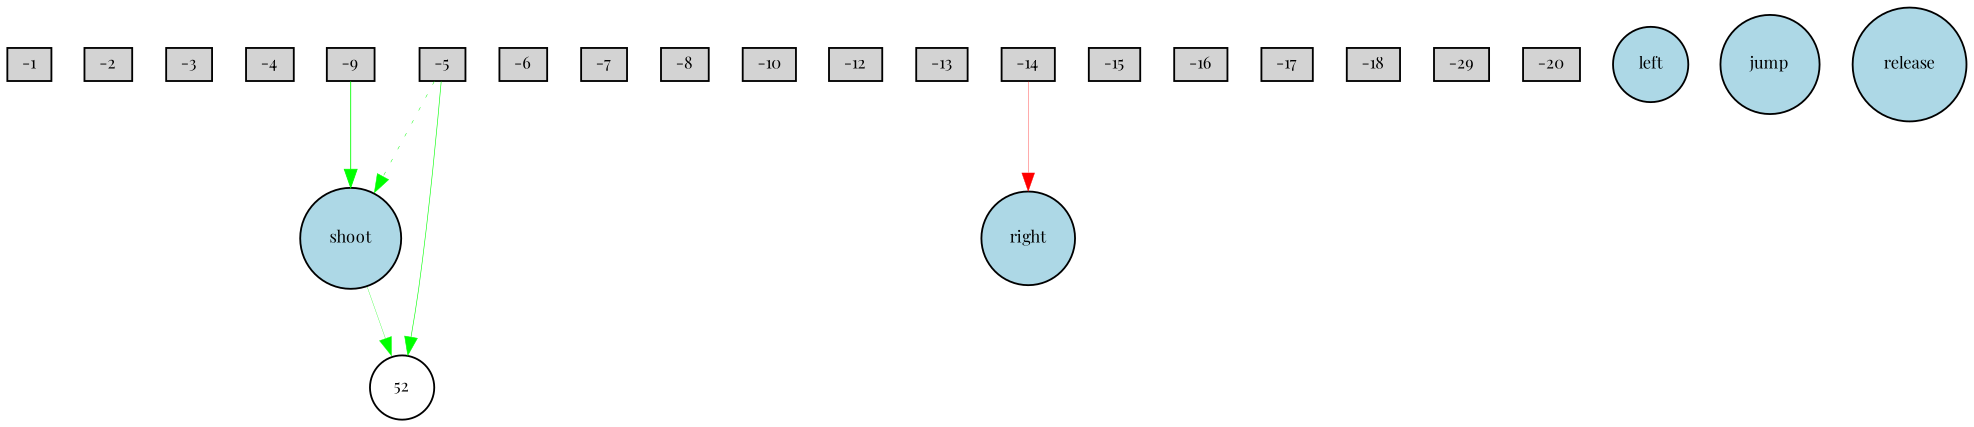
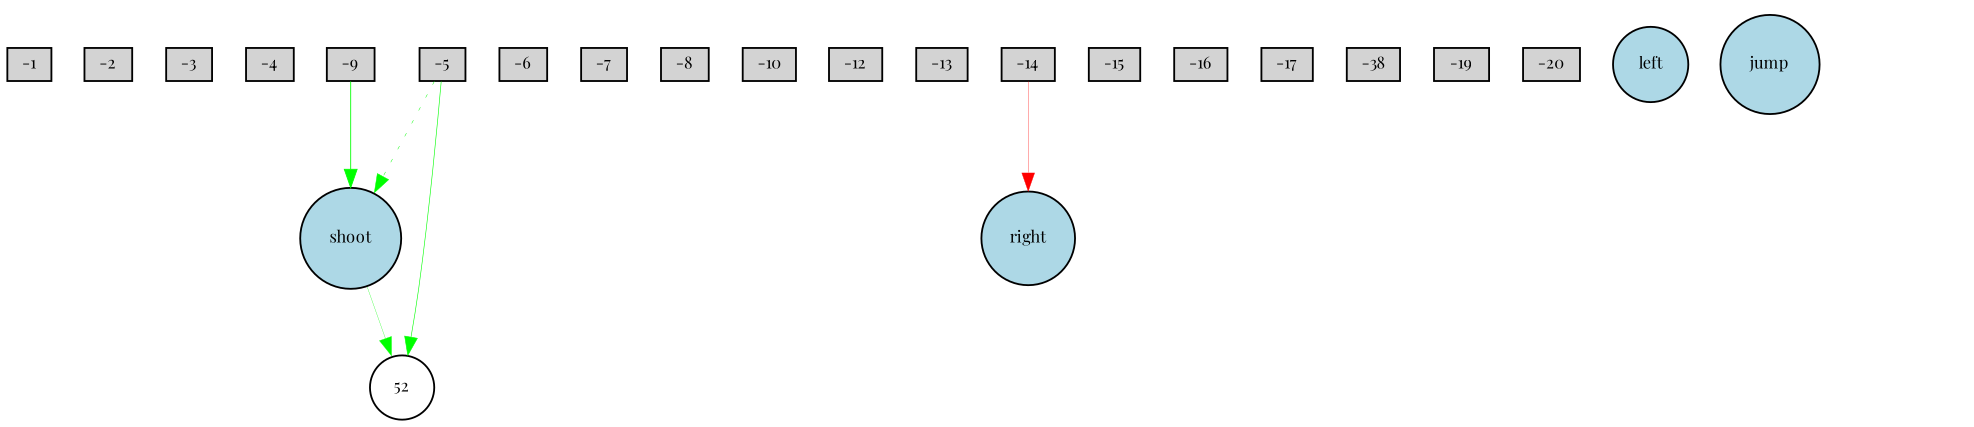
node "-18": label "-18" -> "-38"
node "-29": label "-29" -> "-19"
node "release": removed
